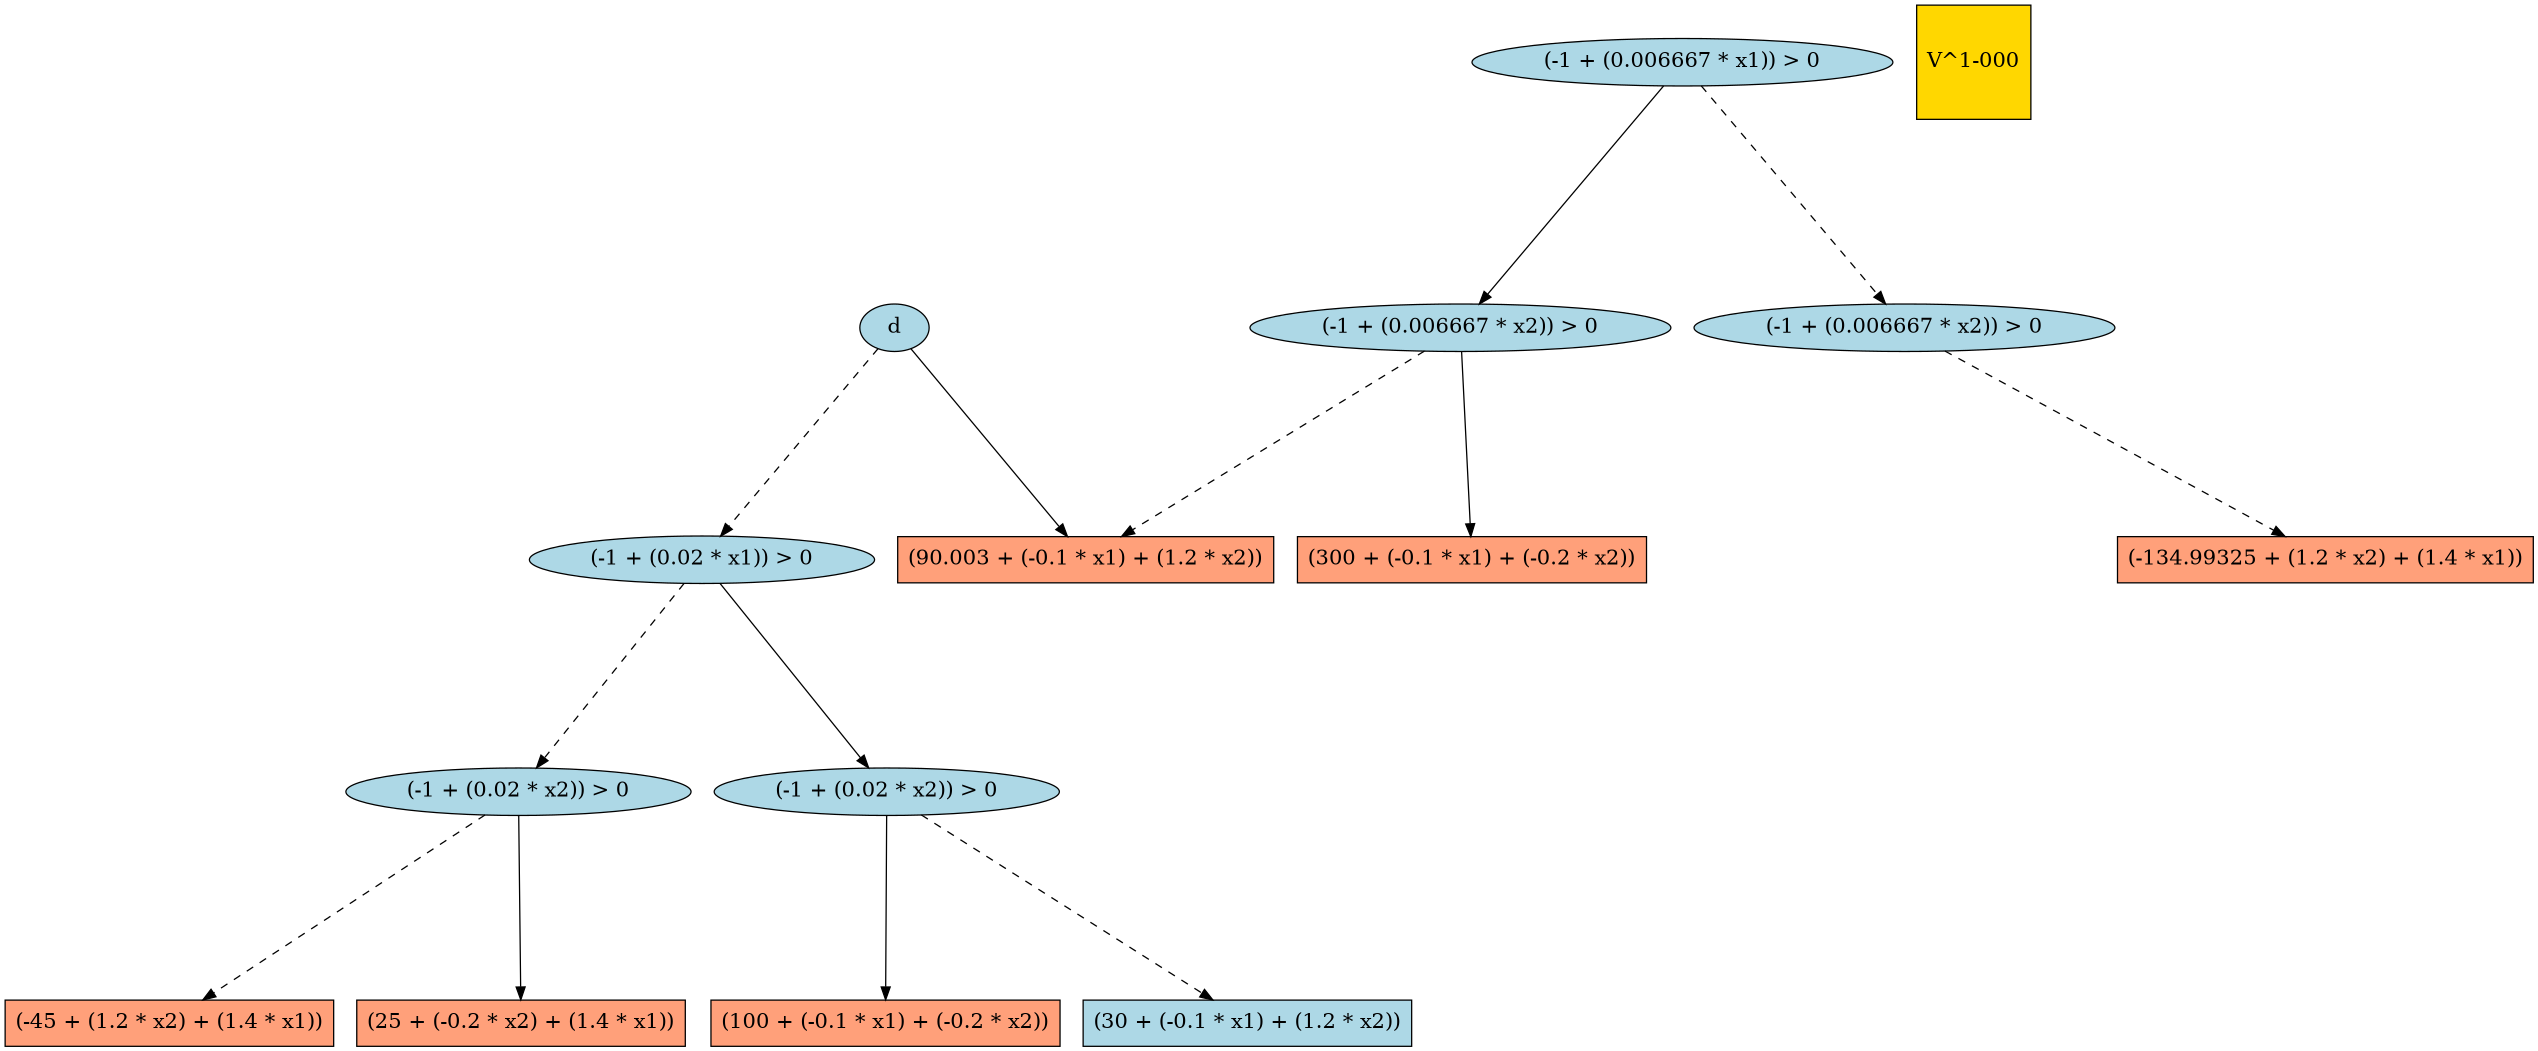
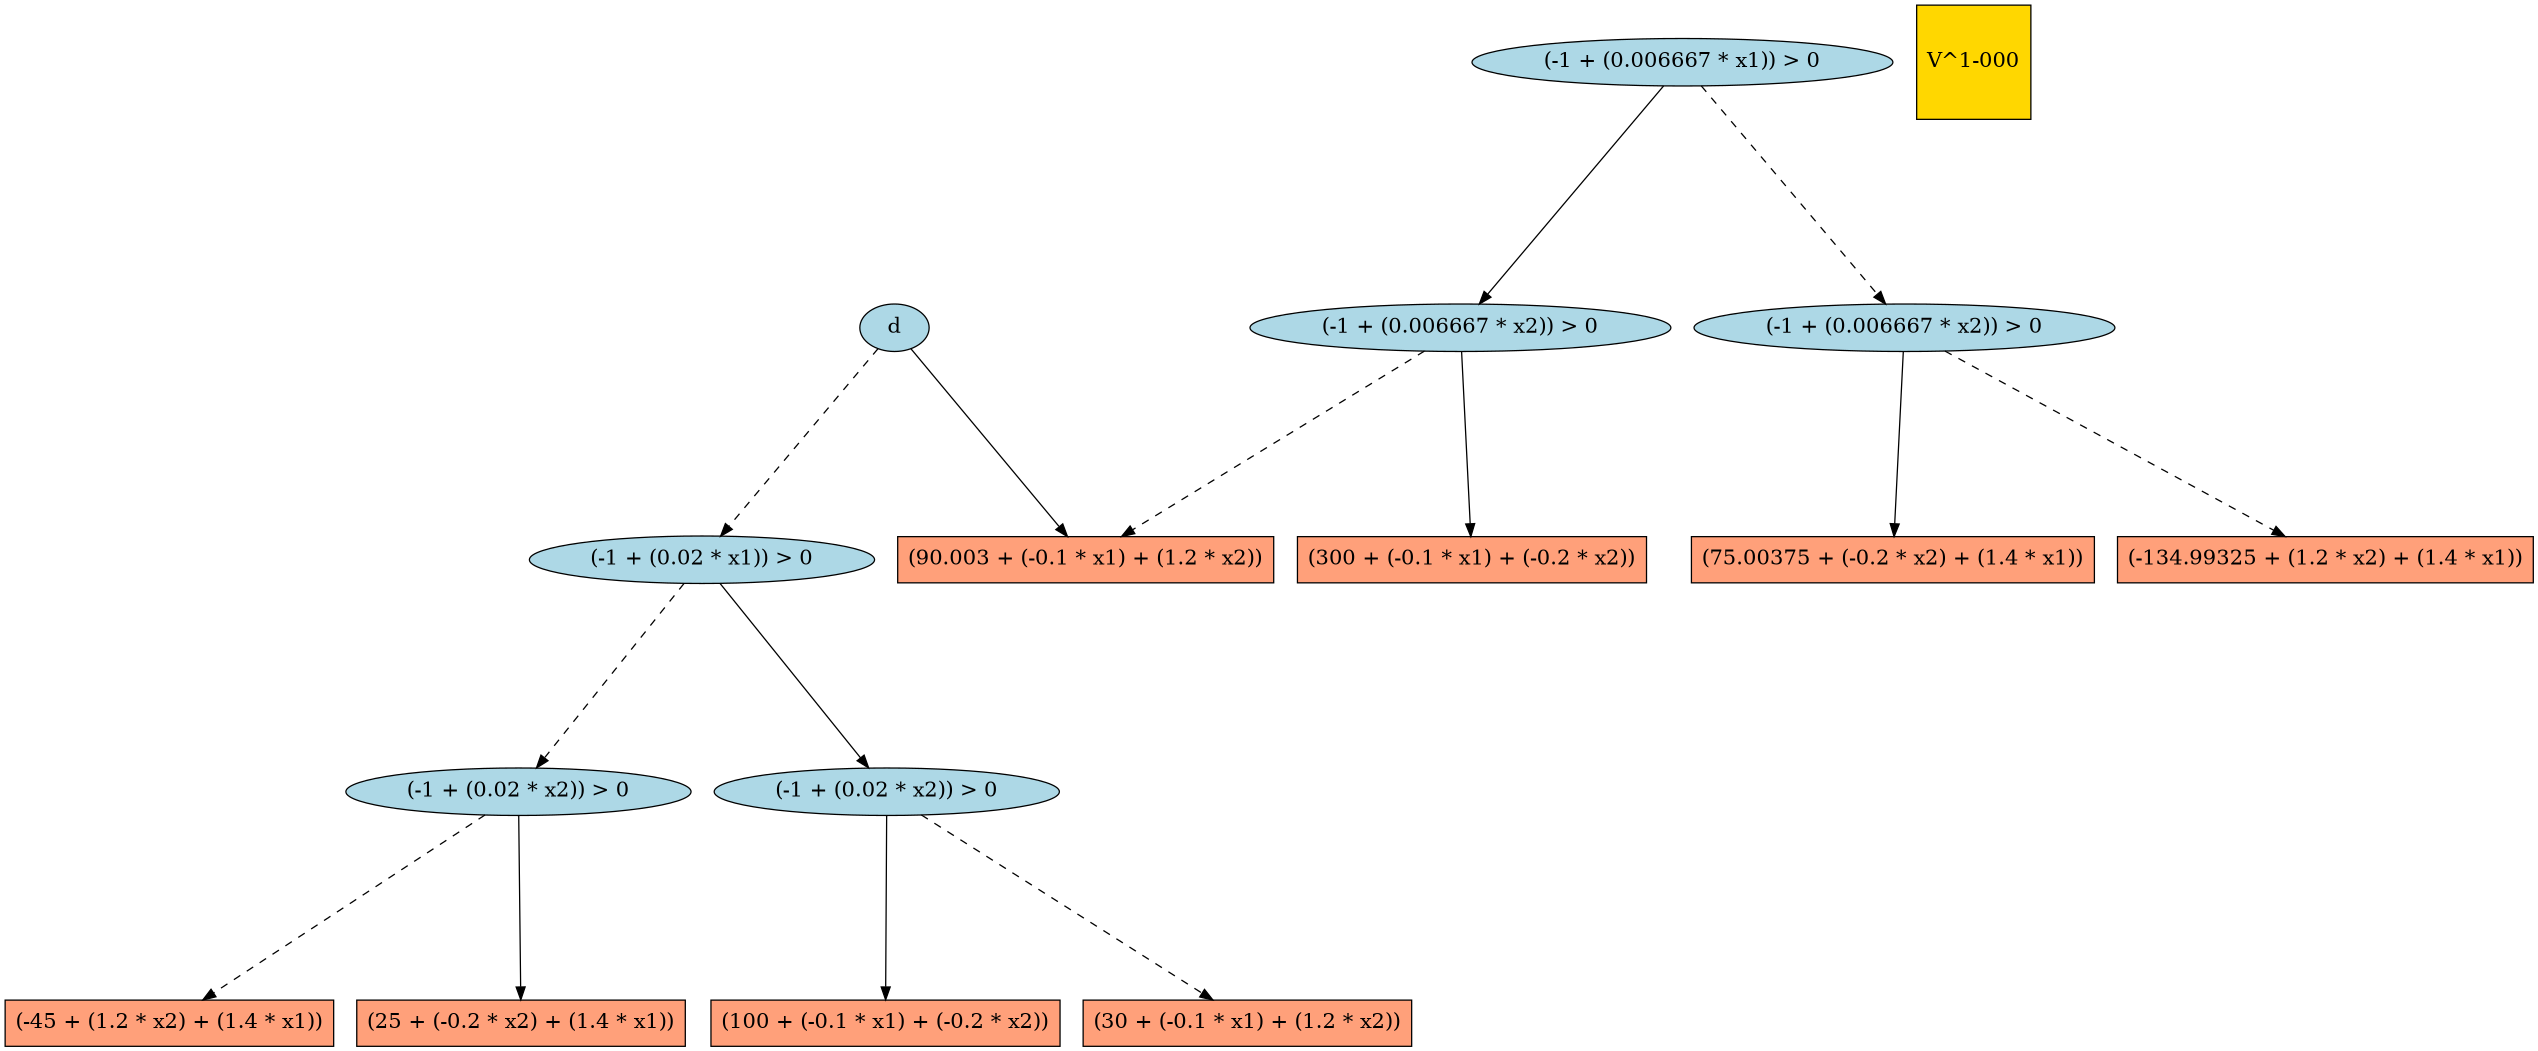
node "(75.00375 + (-0.2 * x2) + (1.4 * x1))": added
node "(30 + (-0.1 * x1) + (1.2 * x2))": fillcolor lightblue -> lightsalmon
